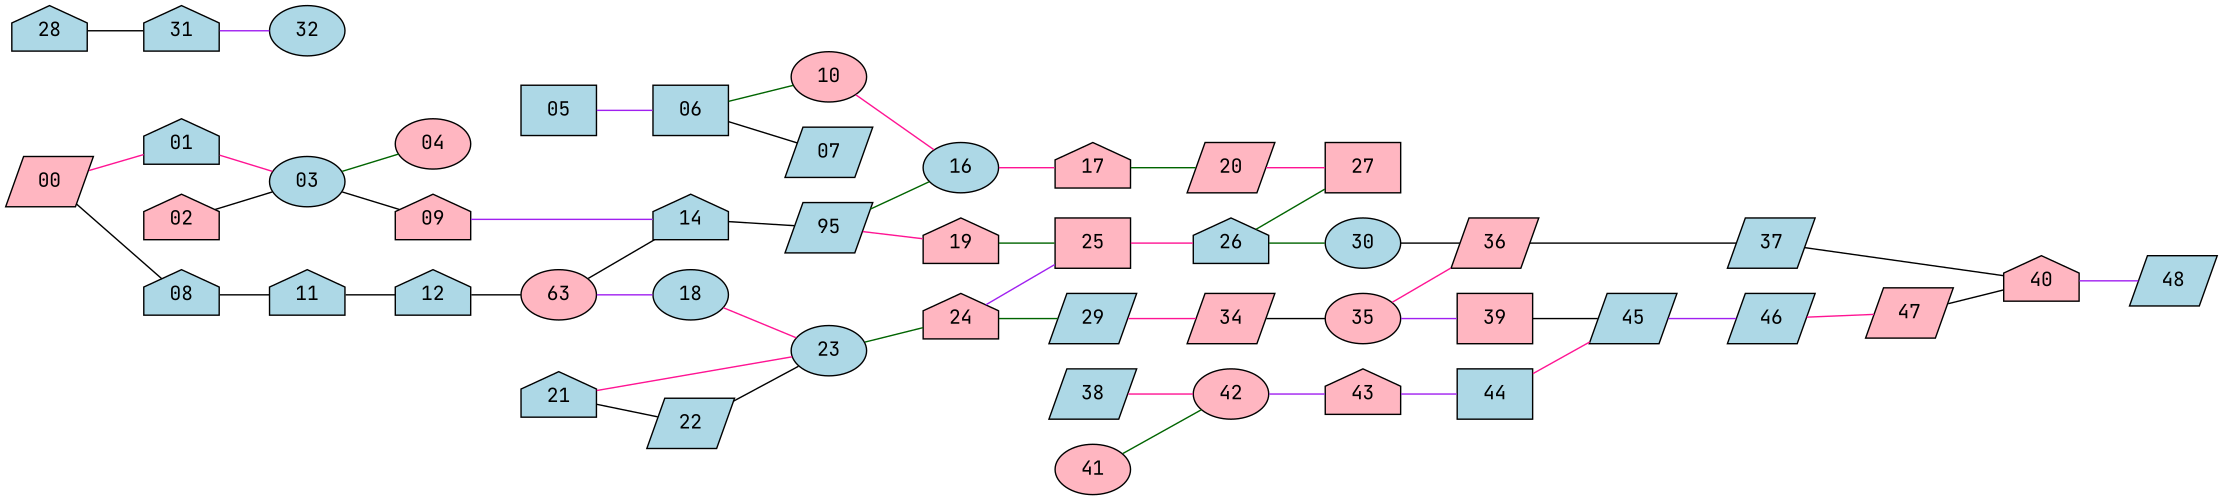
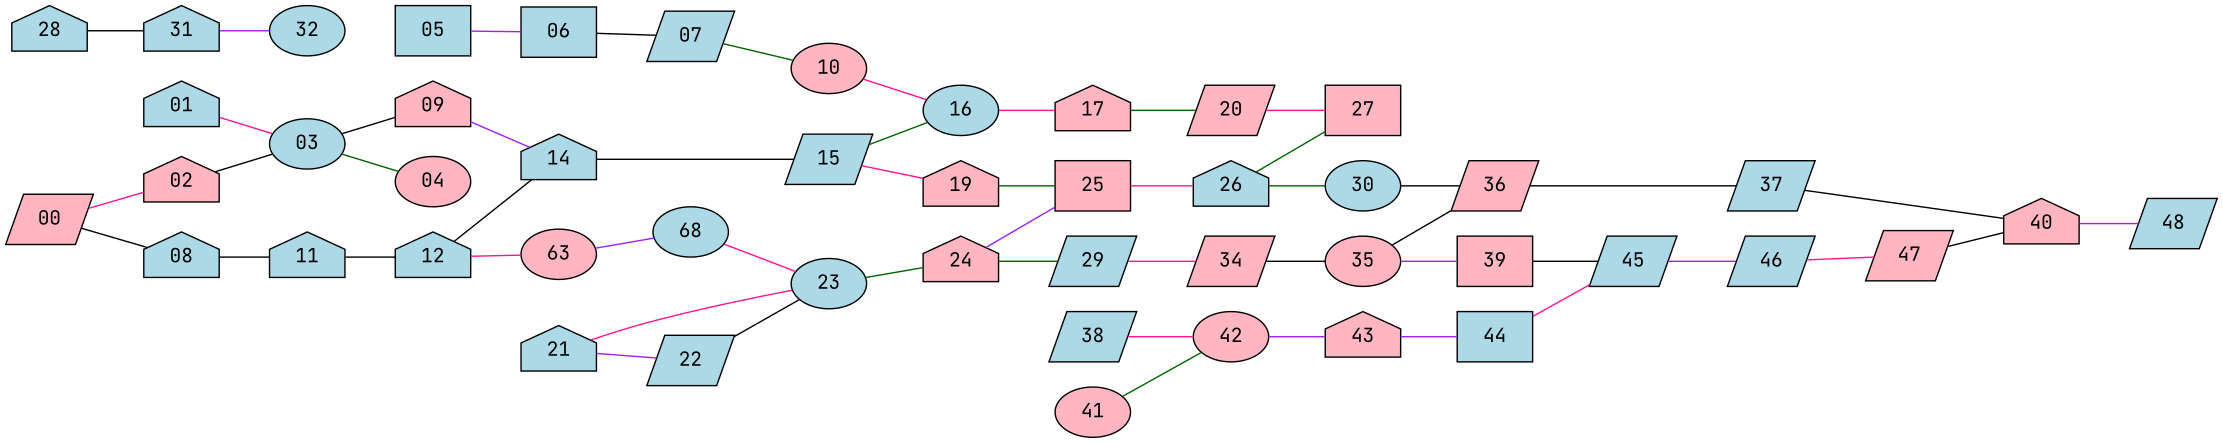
edge "10" -- "06": now "10" -- "07"
edge "01" -- "00": now "02" -- "00"
node "95": label "95" -> "15"
edge "14" -- "63": now "14" -- "12"
edge "36" -- "35": color deeppink -> black
edge "12" -- "63": color black -> deeppink
node "18": label "18" -> "68"
edge "21" -- "22": color black -> purple
